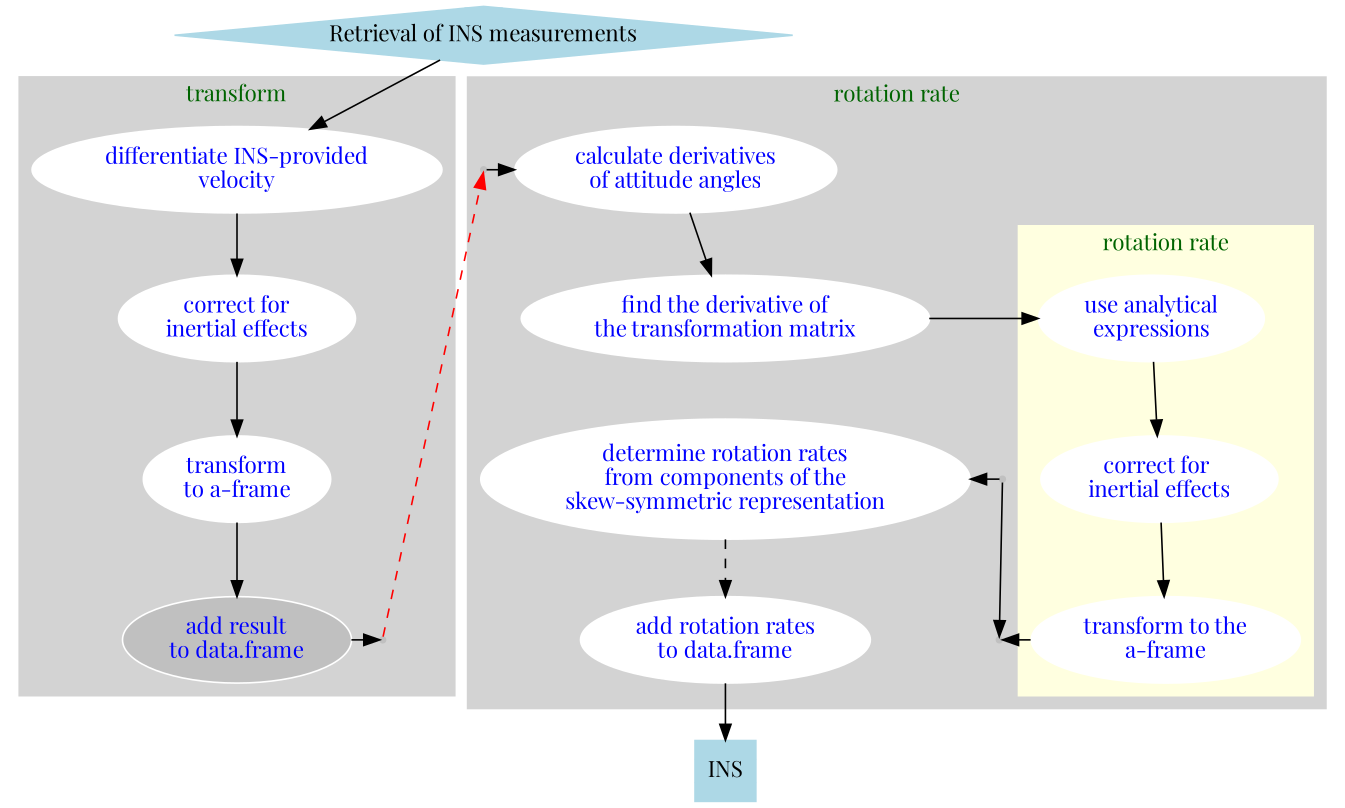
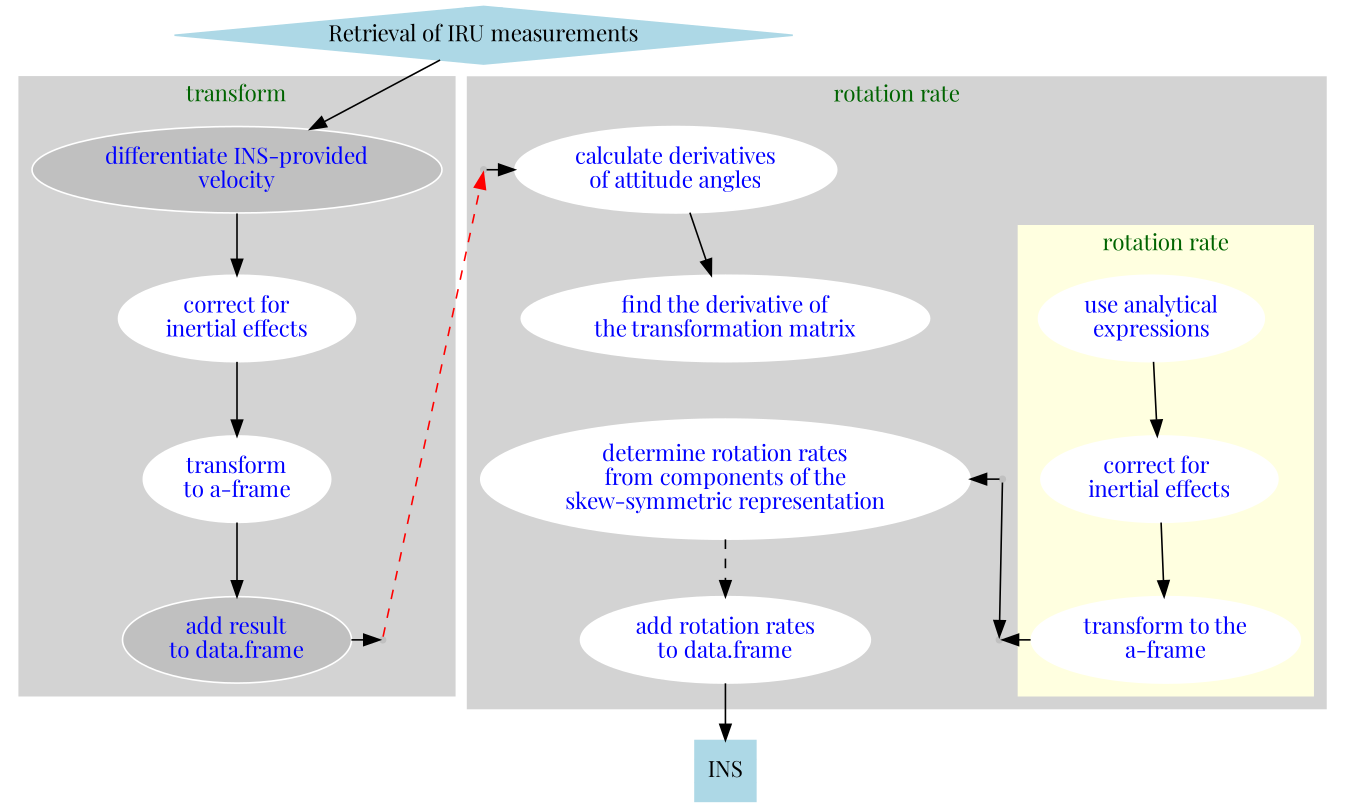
node "Retrieval of INS measurements": label "Retrieval of INS measurements" -> "Retrieval of IRU measurements"
node "differentiate INS-provided velocity": fillcolor white -> gray
edge "find the derivative of the transformation matrix" -> "use analytical expressions": removed
